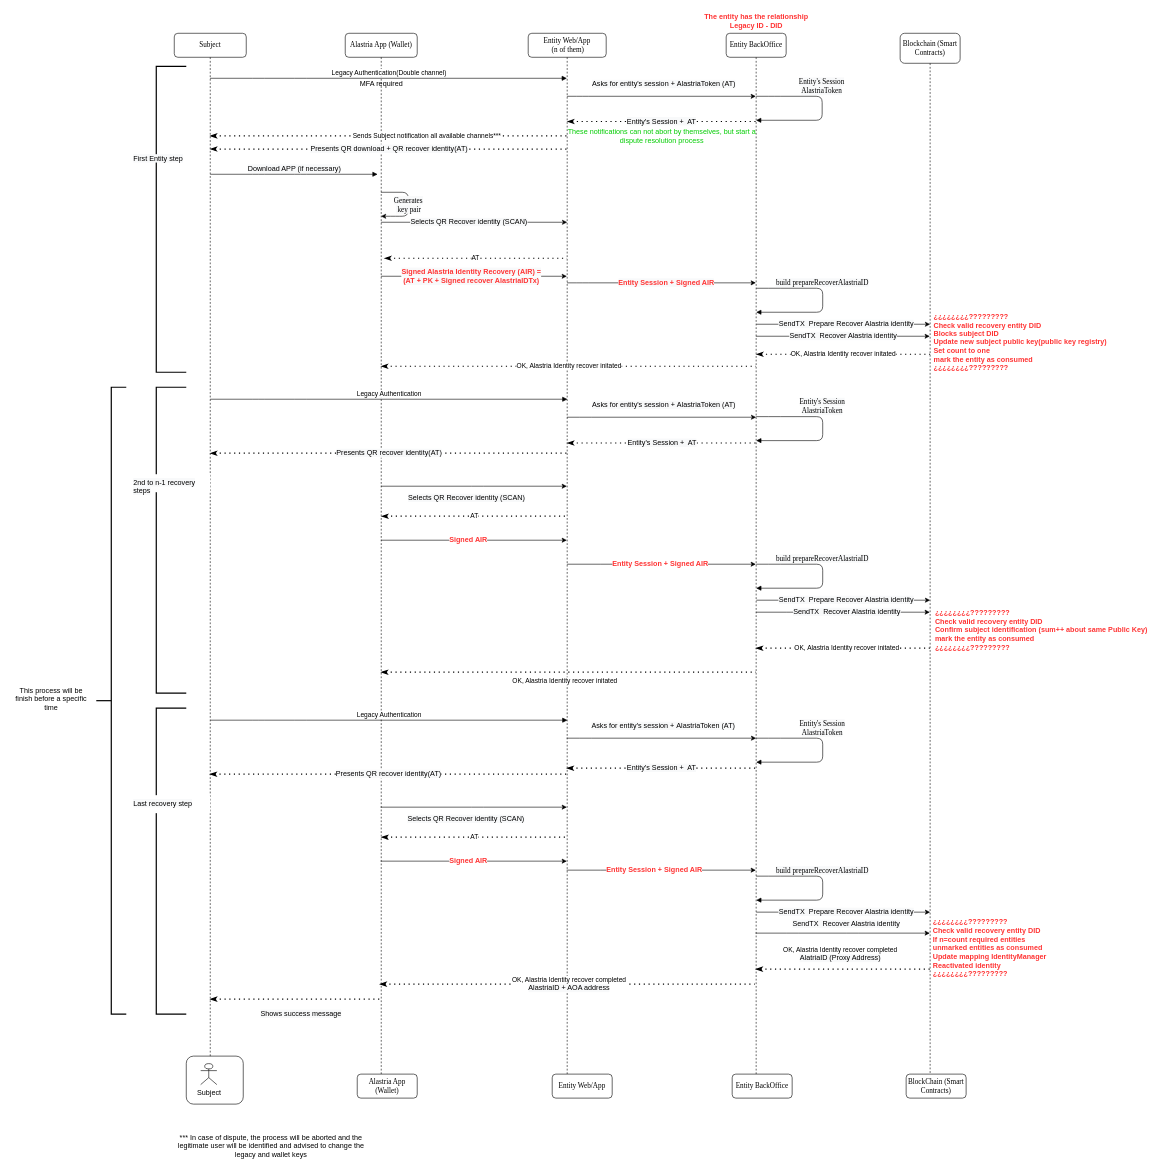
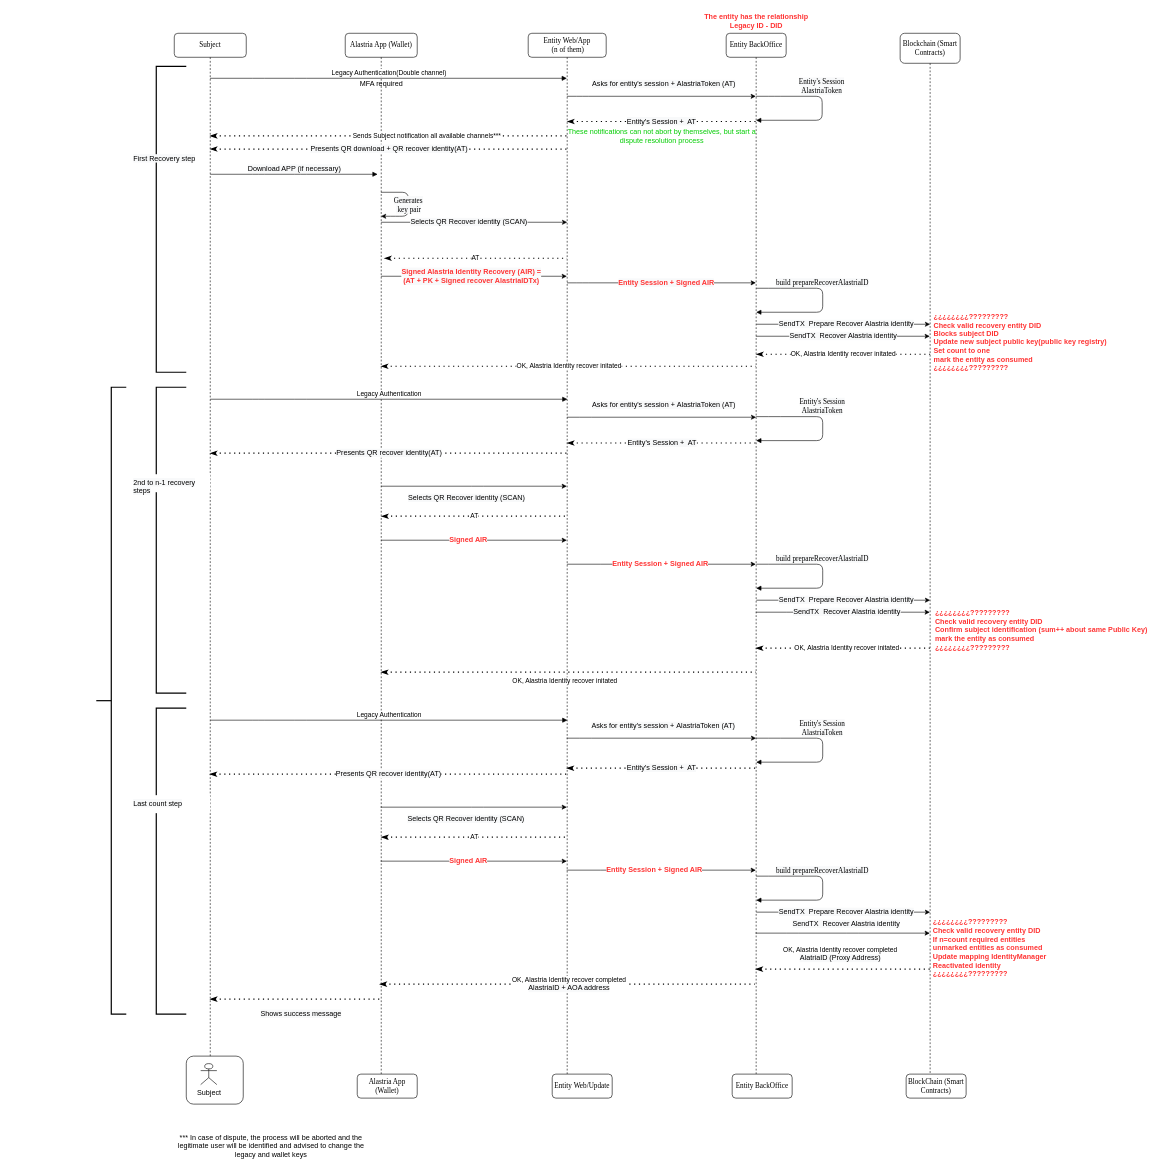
node "First Entity step": label "First Entity step" -> "First Recovery step"
node "This process will be finish before a specific time": removed
node "Last recovery step": label "Last recovery step" -> "Last count step"
node "Entity Web/App": label "Entity Web/App" -> "Entity Web/Update"
